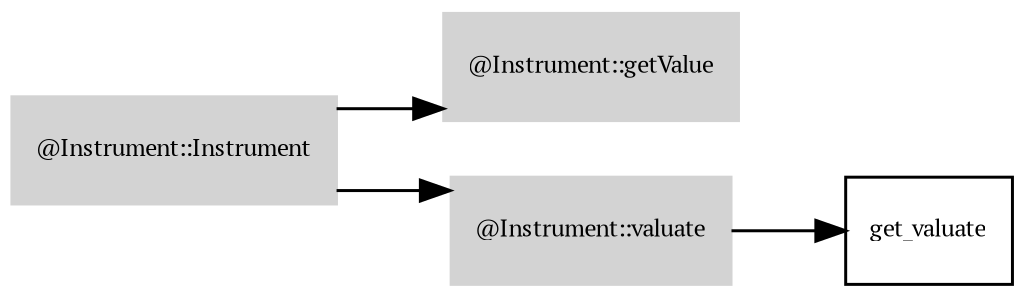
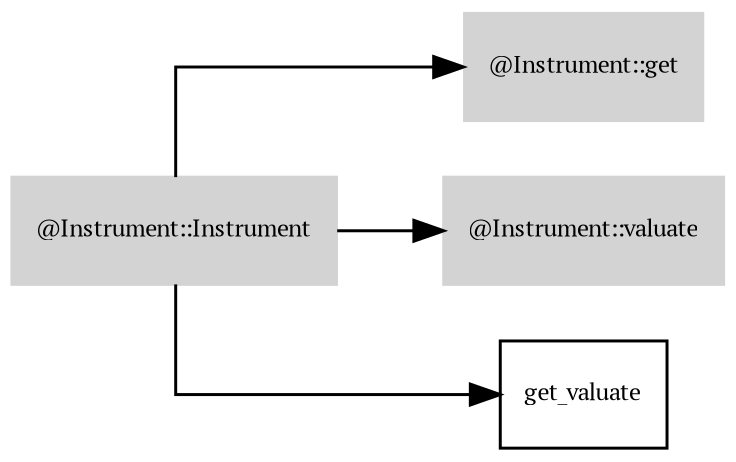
node "@Instrument::getValue": label "@Instrument::getValue" -> "@Instrument::get"
edge "@Instrument::valuate" -> "get_valuate": now "@Instrument::Instrument" -> "get_valuate"
